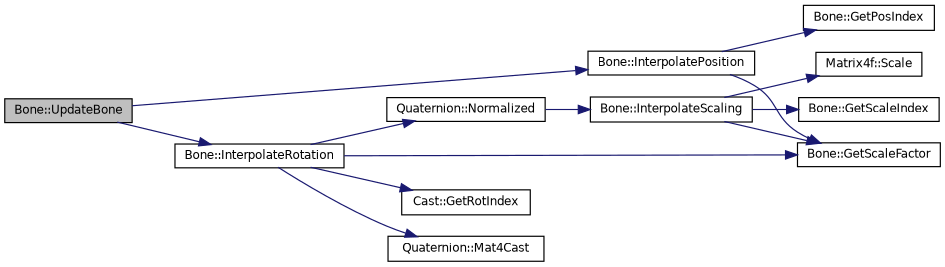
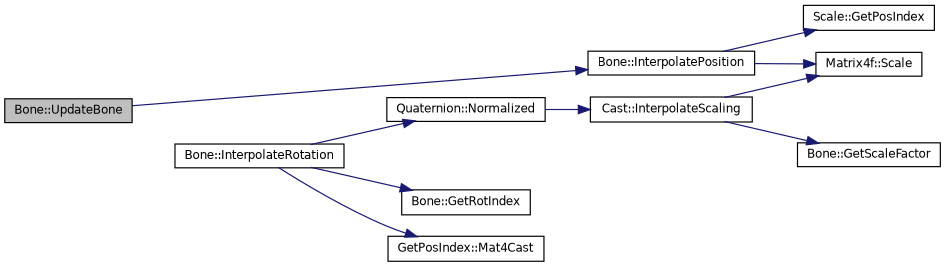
node "Bone::GetPosIndex": label "Bone::GetPosIndex" -> "Scale::GetPosIndex"
edge "Bone::InterpolatePosition" -> "Bone::GetScaleFactor": now "Bone::InterpolatePosition" -> "Matrix4f::Scale"
node "Bone::InterpolateScaling": label "Bone::InterpolateScaling" -> "Cast::InterpolateScaling"
node "Bone::GetScaleIndex": removed
edge "Bone::UpdateBone" -> "Bone::InterpolateRotation": removed
edge "Bone::InterpolateRotation" -> "Bone::GetScaleFactor": removed
node "Cast::GetRotIndex": label "Cast::GetRotIndex" -> "Bone::GetRotIndex"
node "Quaternion::Mat4Cast": label "Quaternion::Mat4Cast" -> "GetPosIndex::Mat4Cast"
